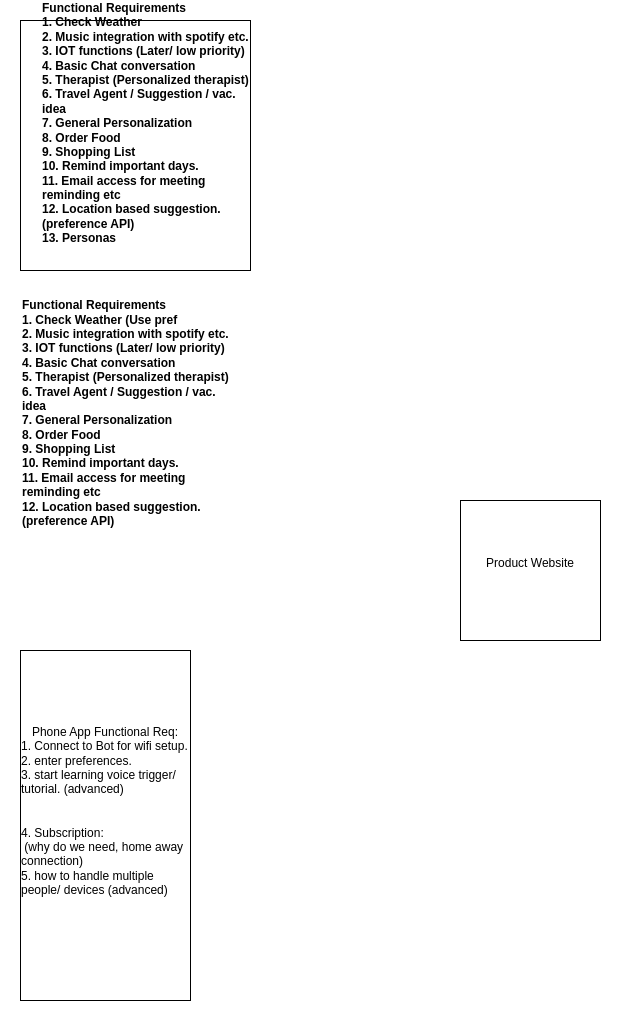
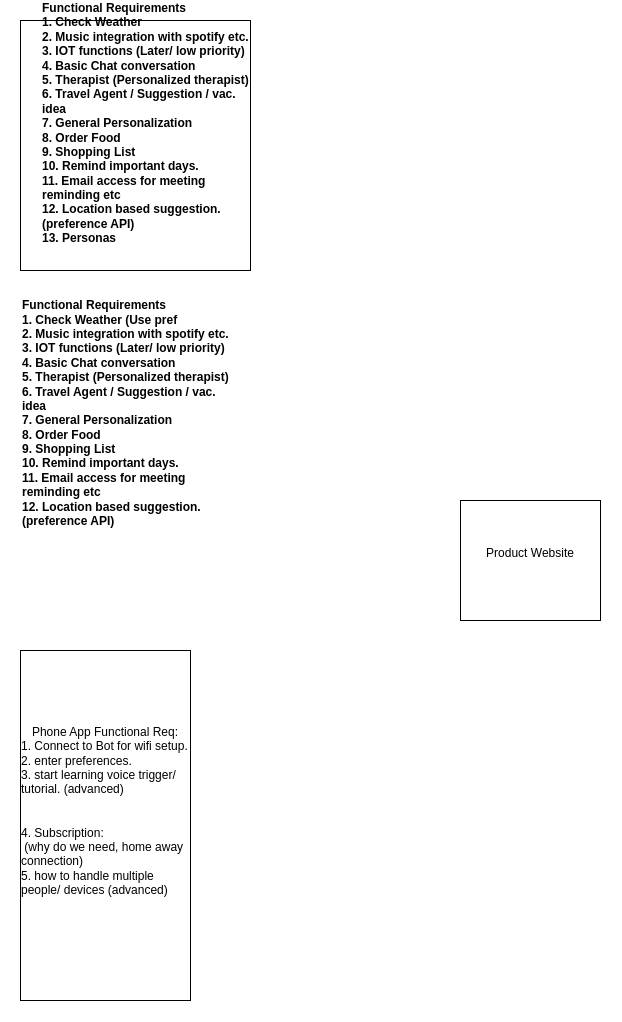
node "Product Website": size 140x140 -> 140x120
